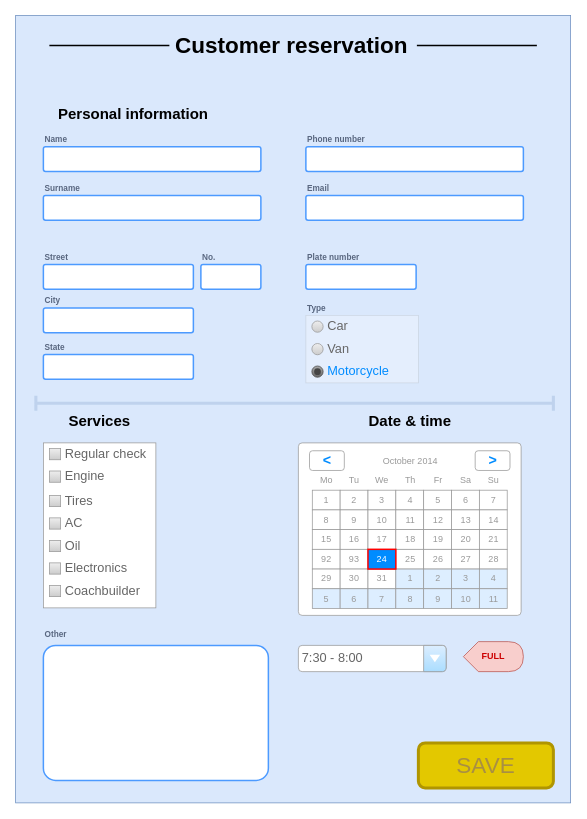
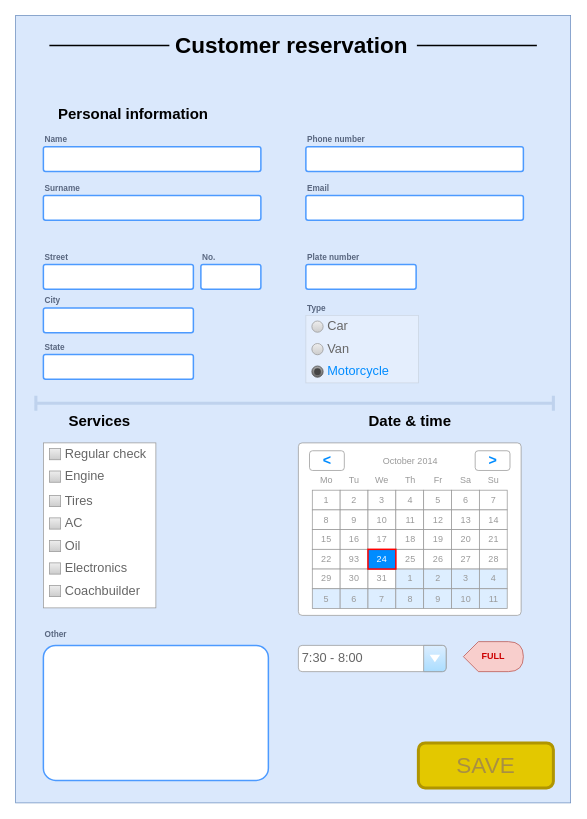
node "92": label "92" -> "22"
